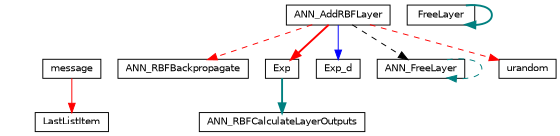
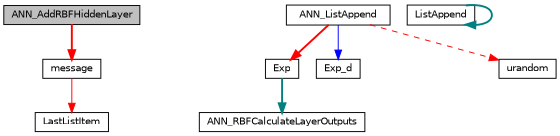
node "ANN_AddRBFHiddenLayer": added
node "ANN_AddRBFLayer": label "ANN_AddRBFLayer" -> "ANN_ListAppend"
node "FreeLayer": label "FreeLayer" -> "ListAppend"
node "ANN_RBFBackpropagate": removed
node "ANN_FreeLayer": removed
